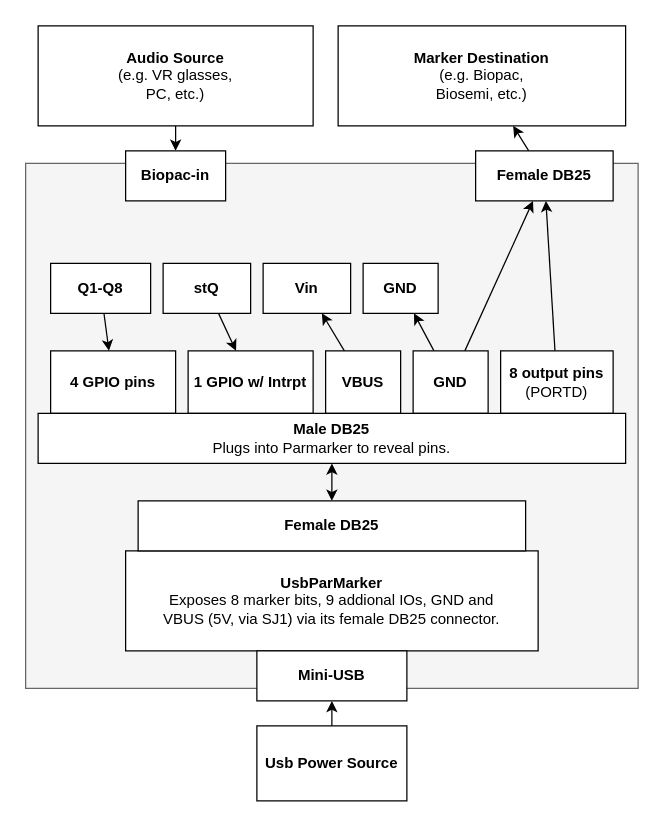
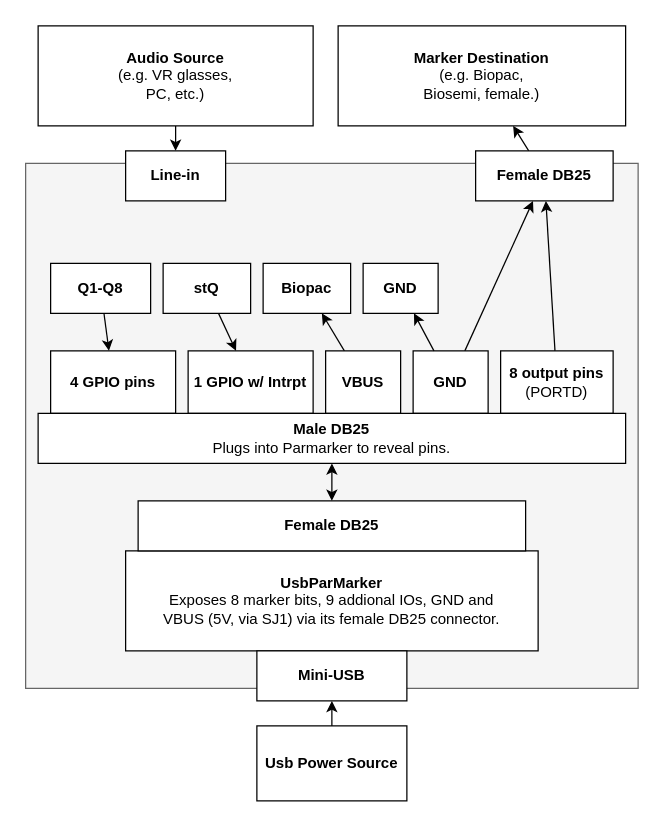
node "Marker Destination (e.g. Biopac, Biosemi, etc.)": label "Marker Destination (e.g. Biopac, Biosemi, etc.)" -> "Marker Destination (e.g. Biopac, Biosemi, female.)"
node "Biopac-in": label "Biopac-in" -> "Line-in"
node "Vin": label "Vin" -> "Biopac"
